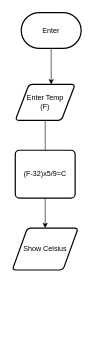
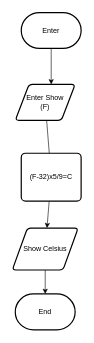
node "Enter Temp (F)": label "Enter Temp (F)" -> "Enter Show (F)"
node "(F-32)x5/9=C": moved (45, 174) -> (51, 177)
edge "Show Celsius" -> "End": added
node "End": added
